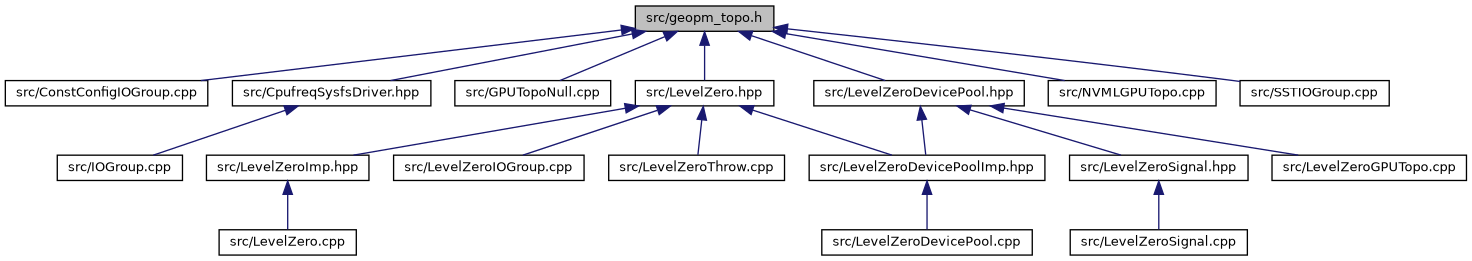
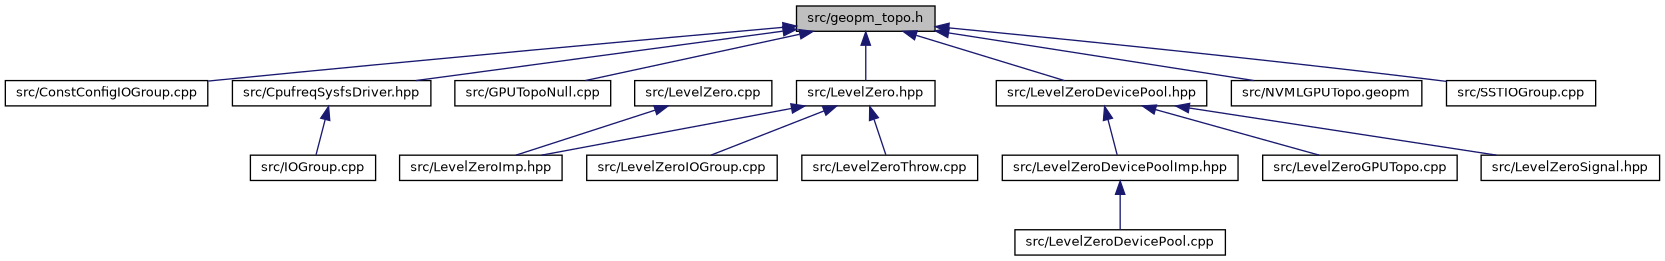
node "src/NVMLGPUTopo.cpp": label "src/NVMLGPUTopo.cpp" -> "src/NVMLGPUTopo.geopm"
edge "src/LevelZeroDevicePoolImp.hpp" -> "src/LevelZero.hpp": removed
edge "src/LevelZero.cpp" -> "src/LevelZeroImp.hpp": reversed
node "src/LevelZeroSignal.cpp": removed
